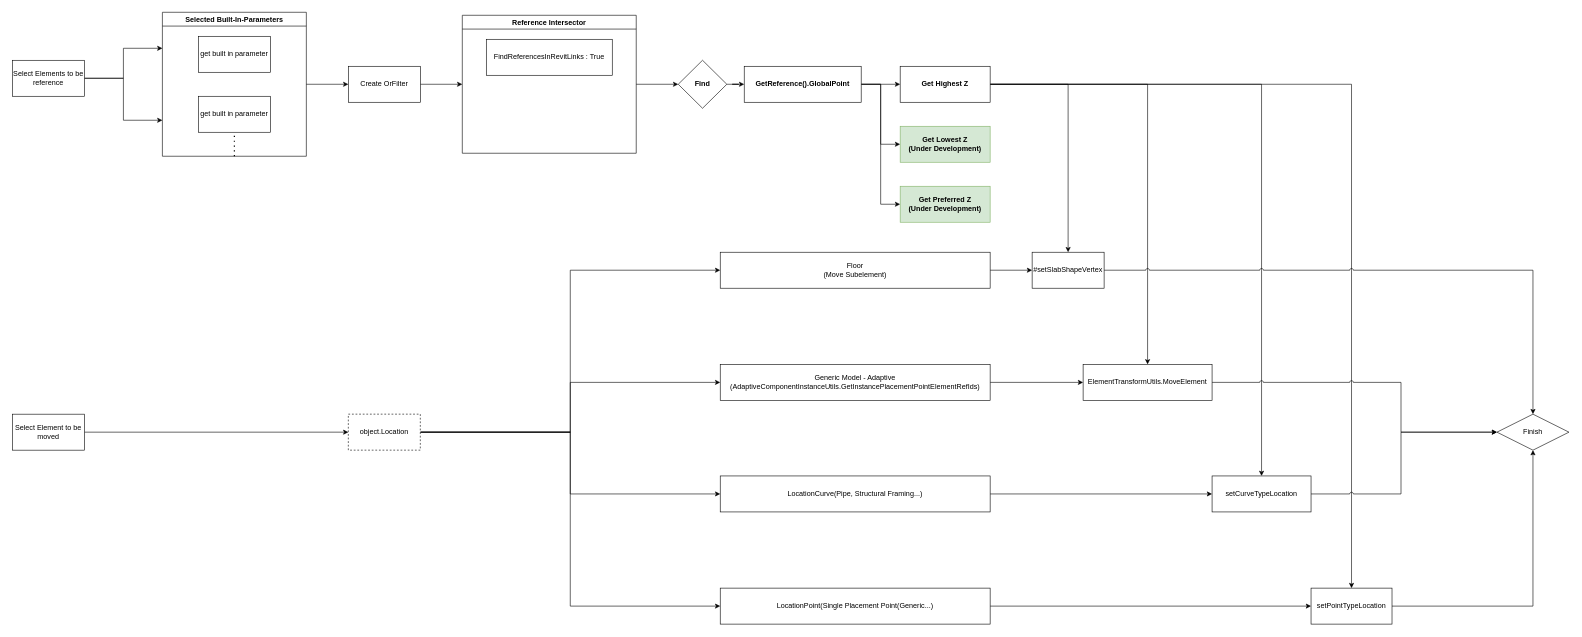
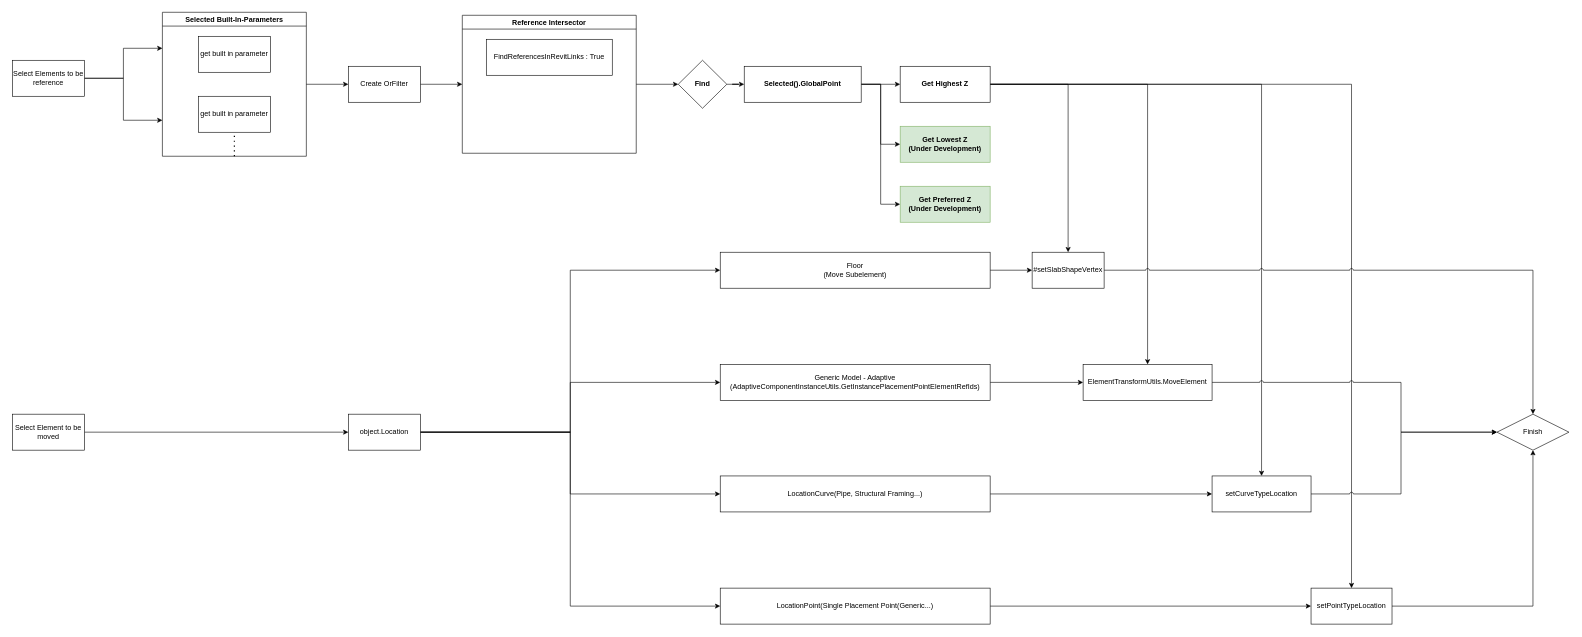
node "GetReference().GlobalPoint": label "GetReference().GlobalPoint" -> "Selected().GlobalPoint"
node "object.Location": style dashed -> solid
